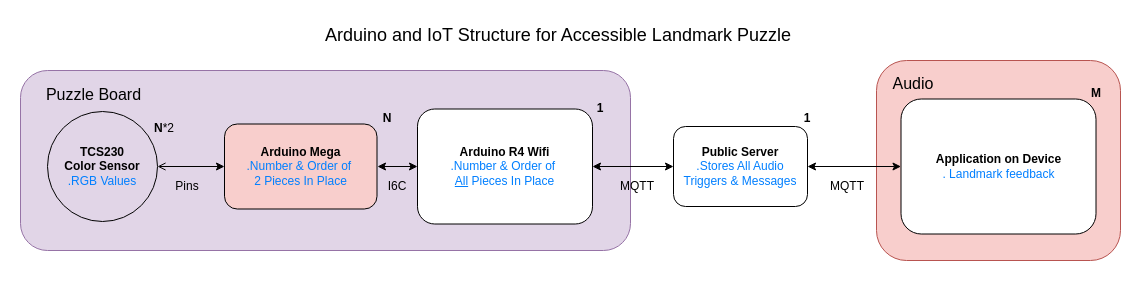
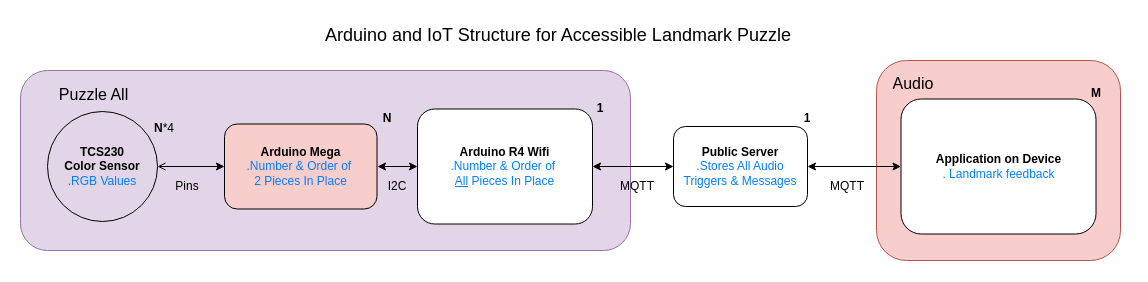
node "Puzzle Board": label "Puzzle Board" -> "Puzzle All"
node "N*2": label "N*2" -> "N*4"
node "I6C": label "I6C" -> "I2C"
